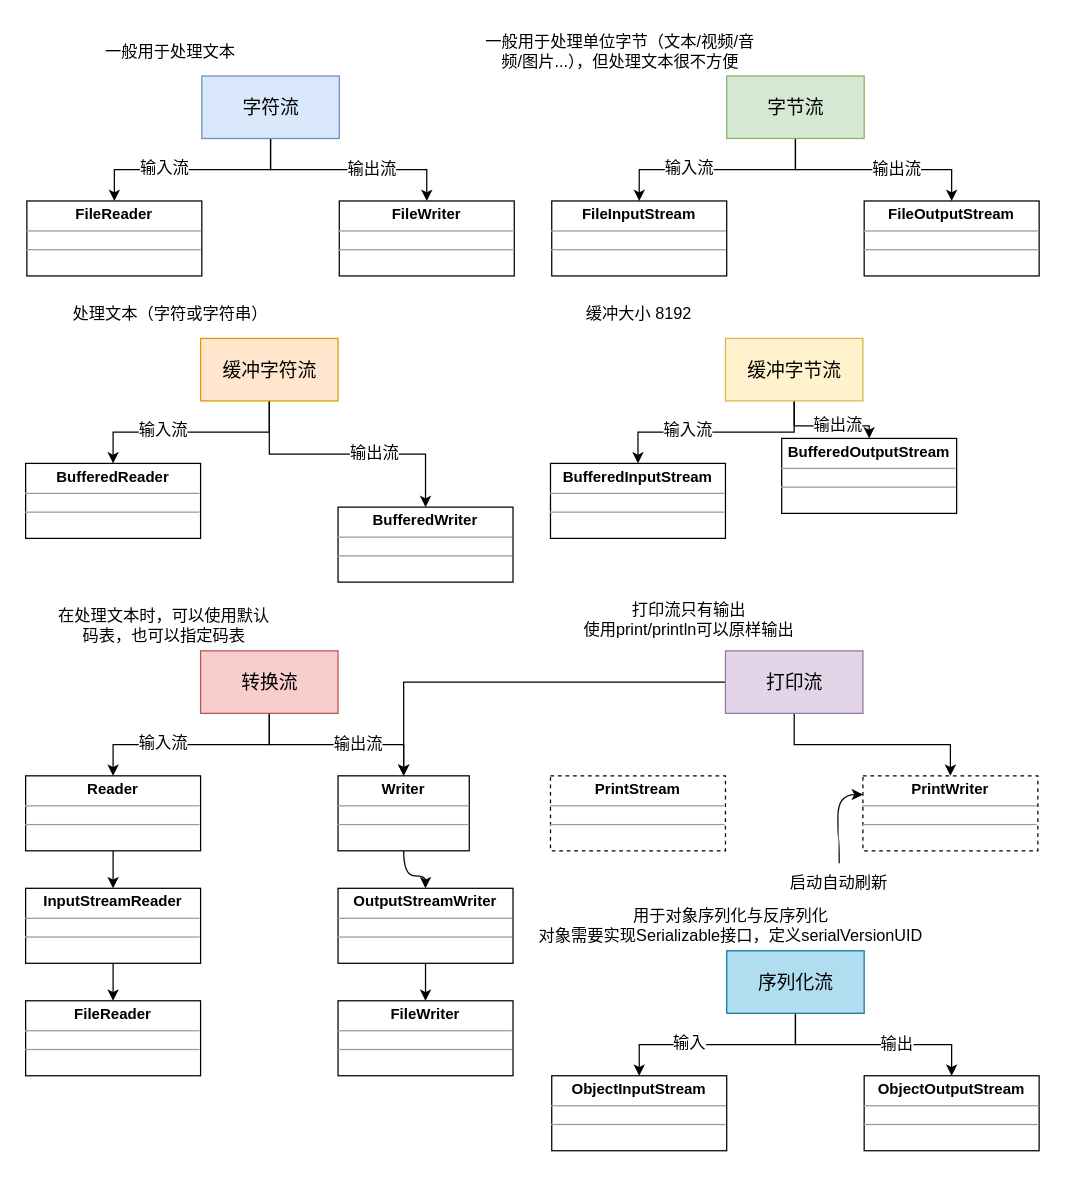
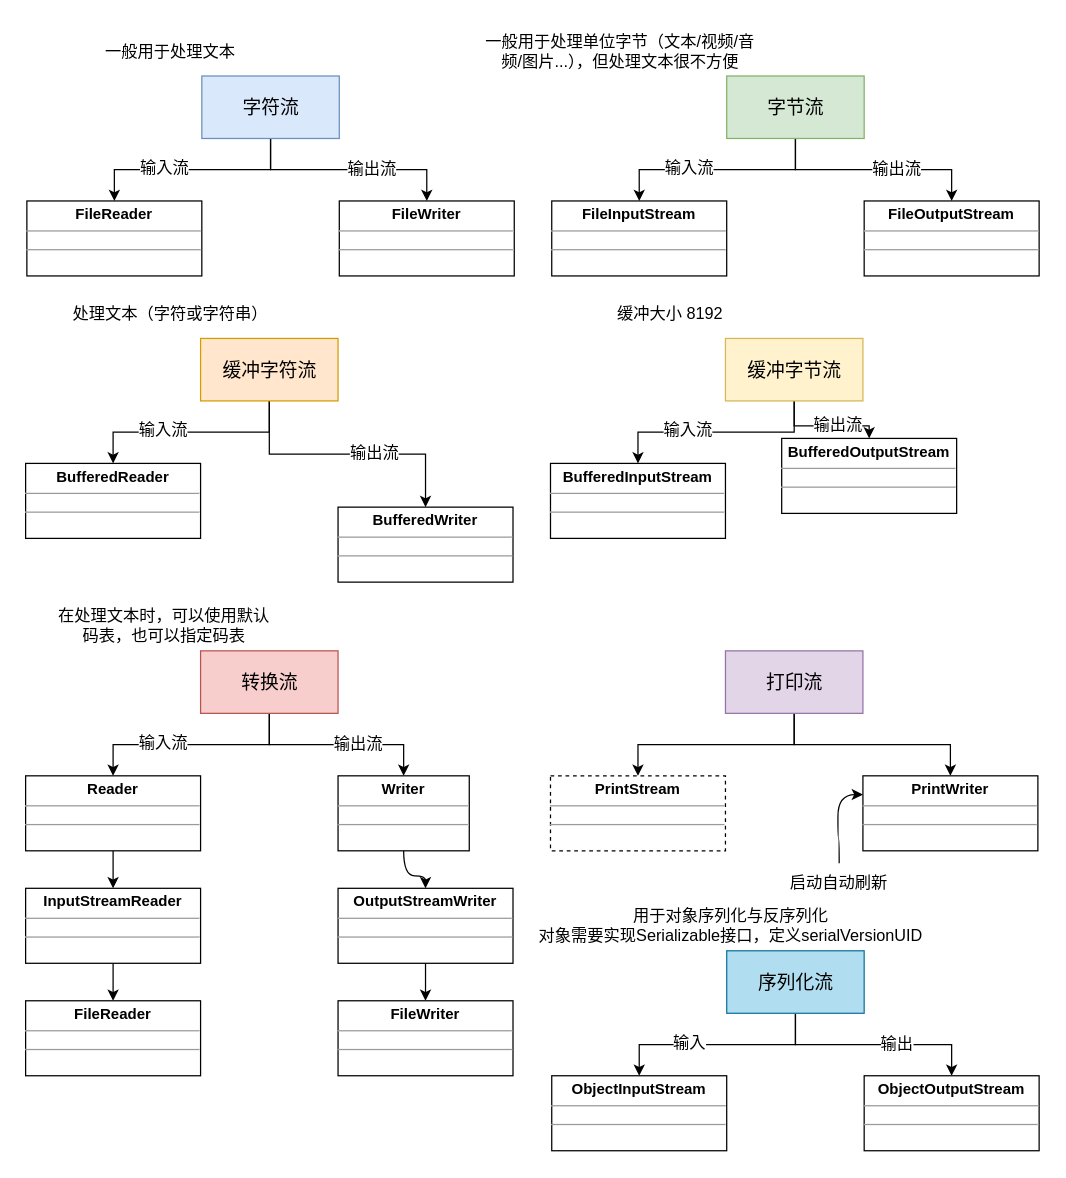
node "缓冲大小 8192": moved (639, 313) -> (671, 313)
node "打印流只有输出 使用print/println可以原样输出": removed
edge "打印流" -> "Writer": now "打印流" -> "PrintStream"
node "PrintWriter": style dashed -> solid
